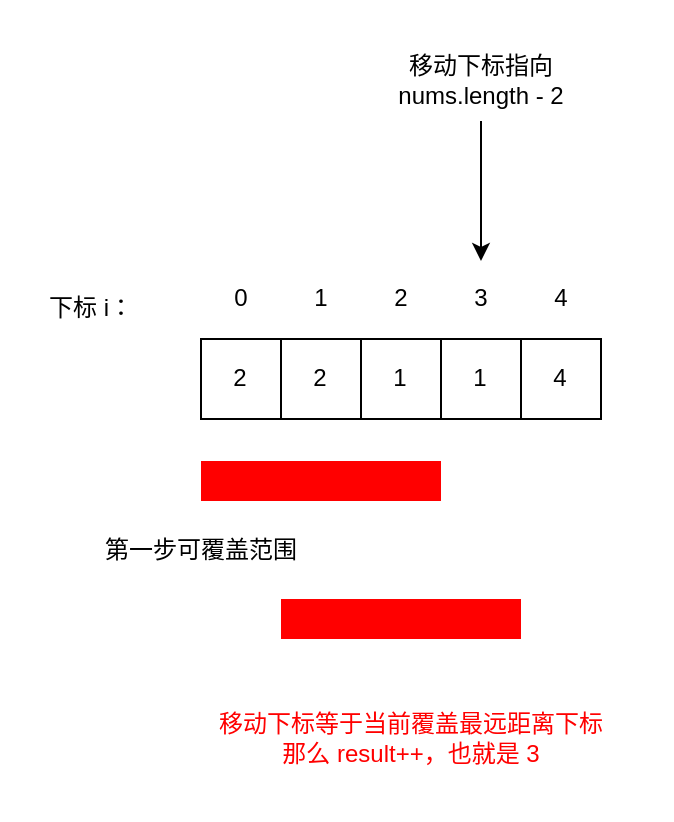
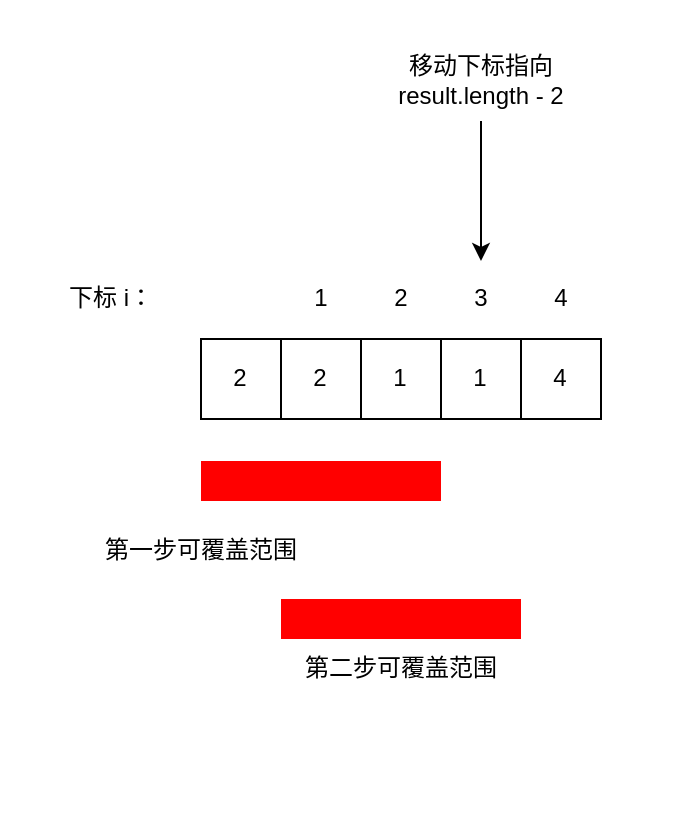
node "移动下标指向 nums.length - 2": label "移动下标指向 nums.length - 2" -> "移动下标指向 result.length - 2"
node "0": removed
node "下标 i：": moved (91, 309) -> (111, 299)
node "第二步可覆盖范围": added
node "移动下标等于当前覆盖最远距离下标 那么 result++，也就是 3": removed
